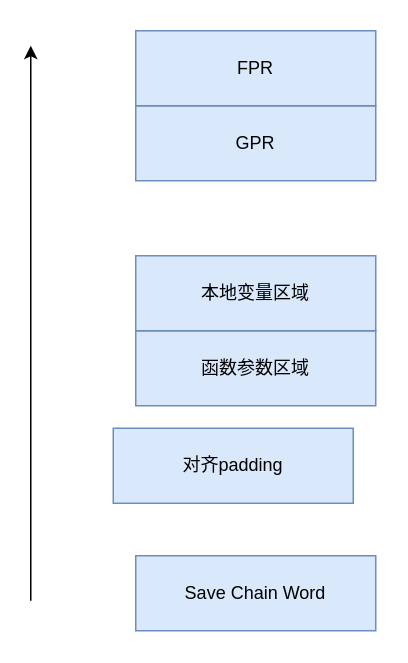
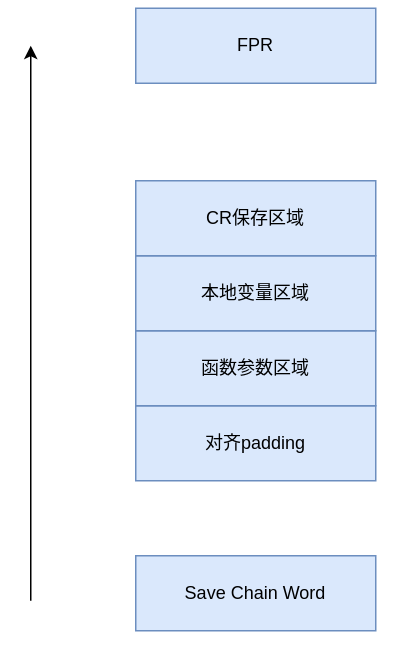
node "FPR": moved (256, 68) -> (256, 46)
node "GPR": removed
node "CR保存区域": added
node "对齐padding": moved (233, 466) -> (256, 443)
